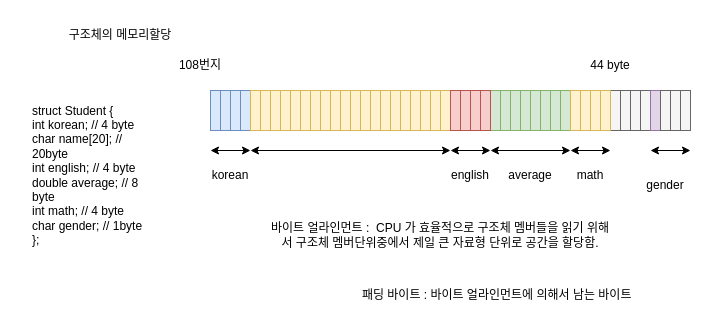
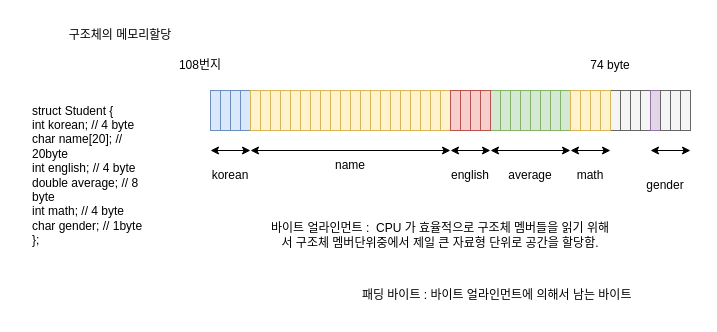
node "44 byte": label "44 byte" -> "74 byte"
node "name": added
